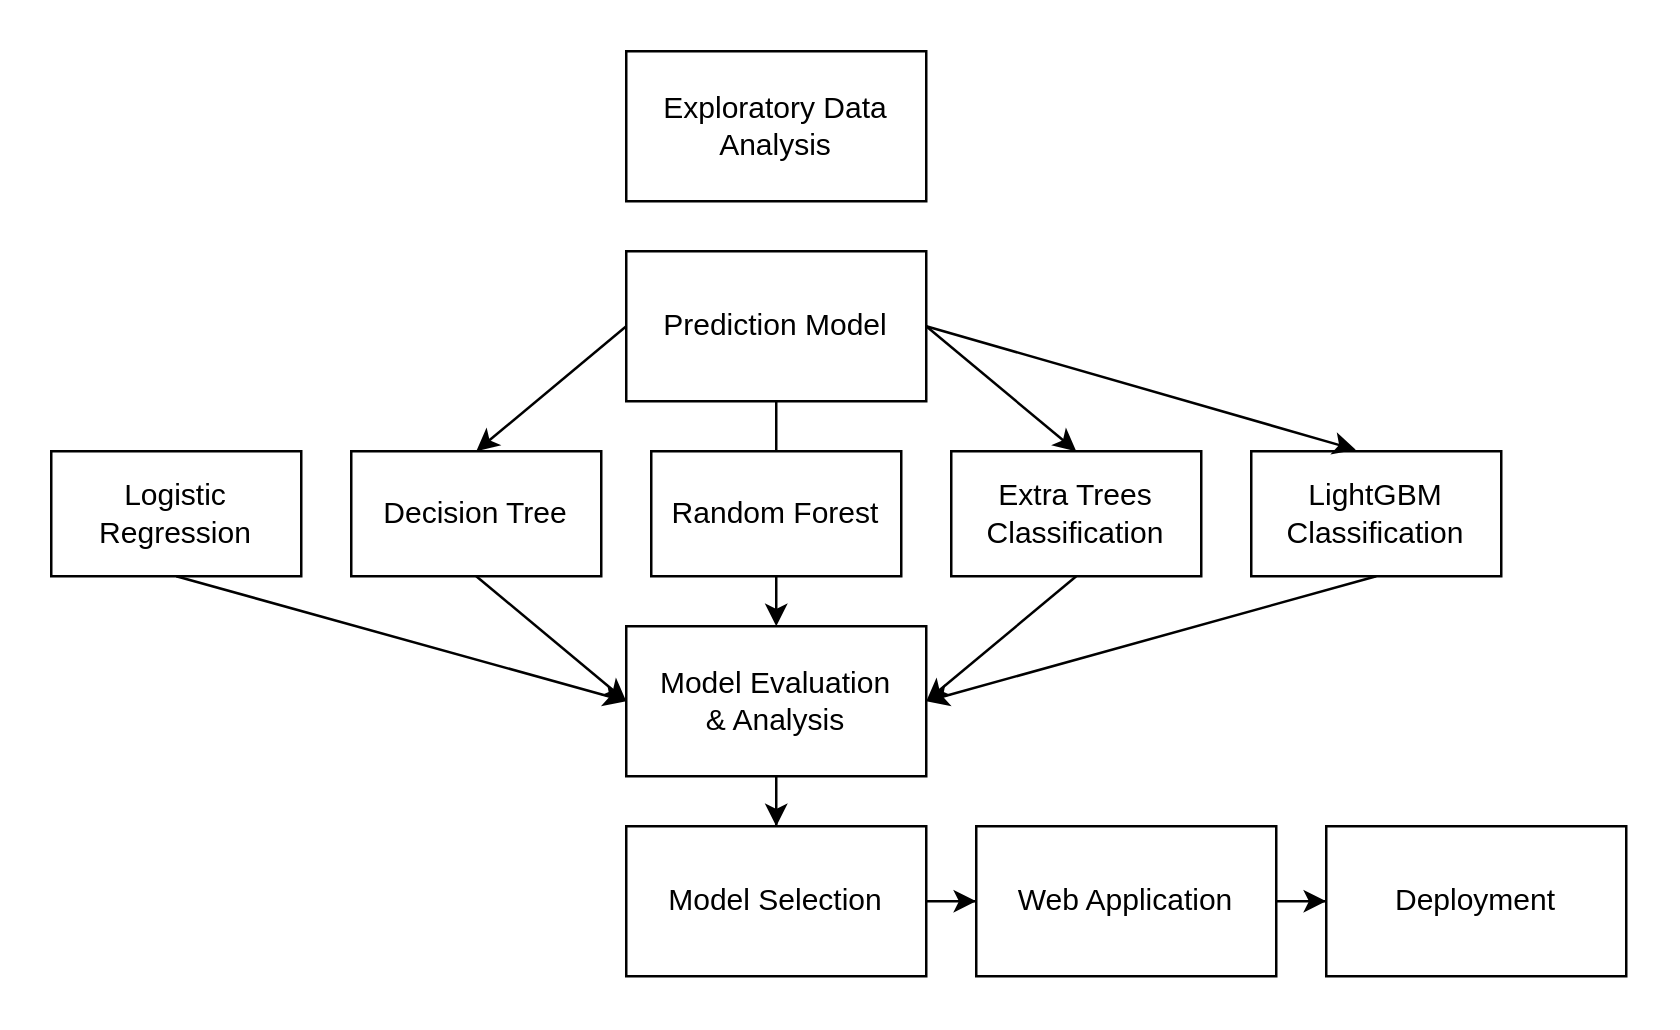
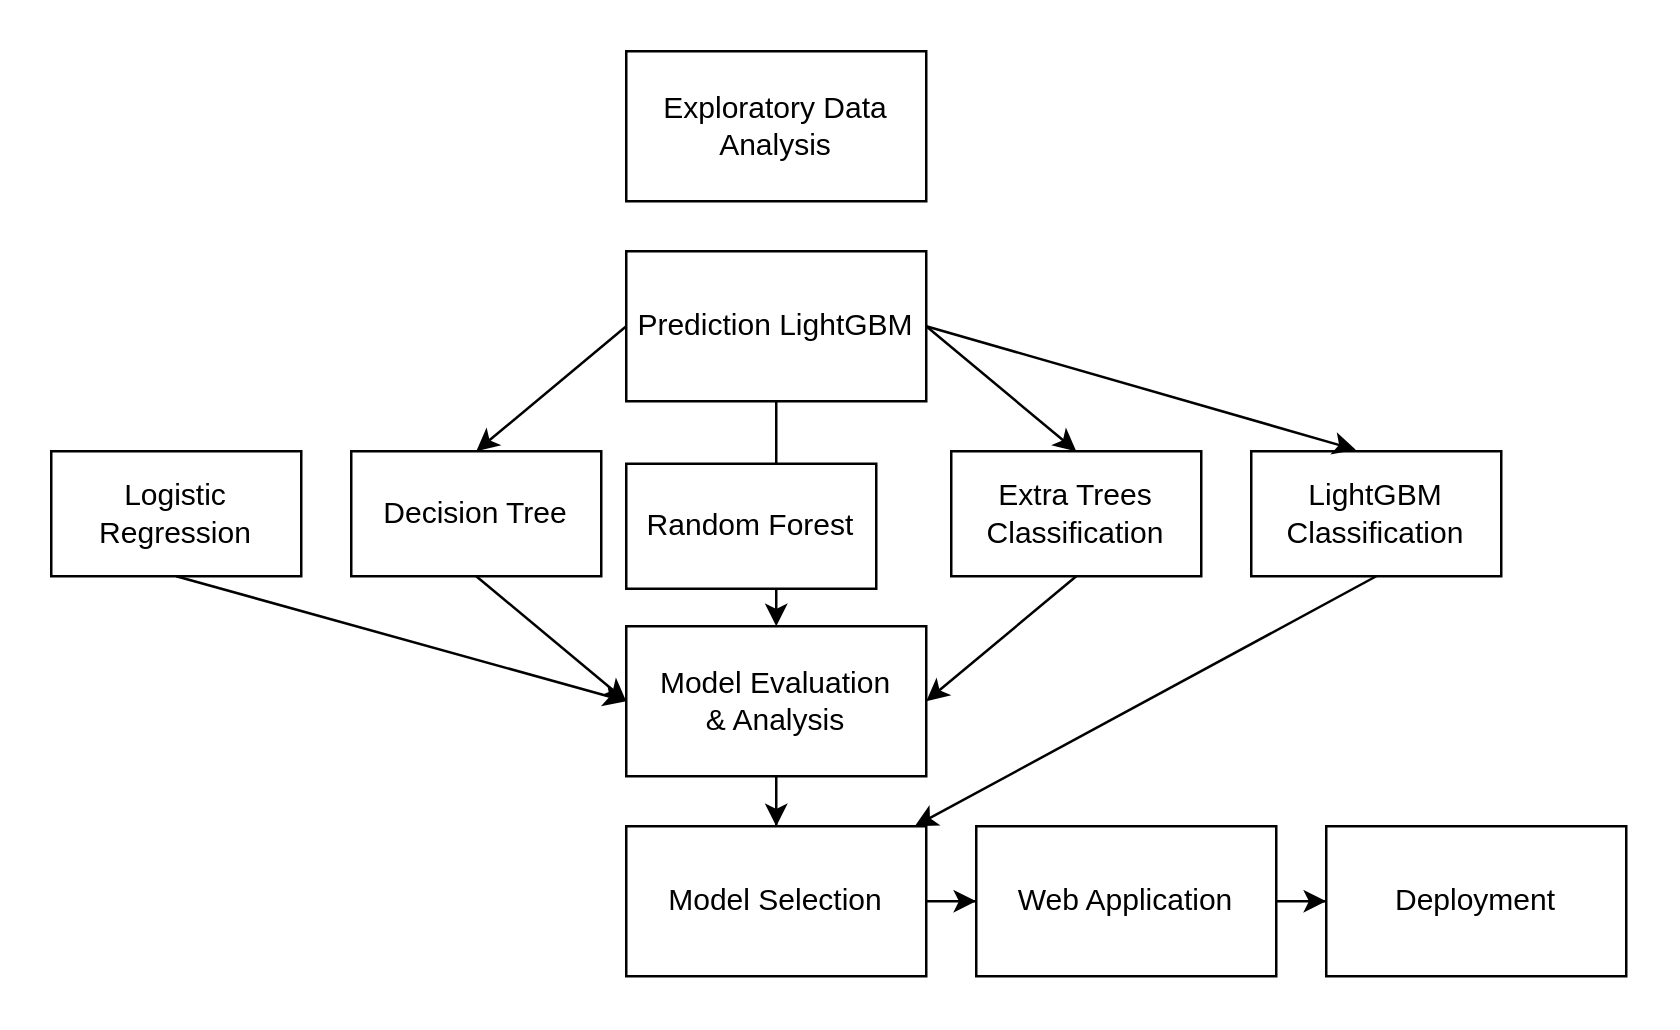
node "Prediction Model": label "Prediction Model" -> "Prediction LightGBM"
node "Random Forest": moved (776, 514) -> (751, 526)
edge "LightGBM Classification" -> "Model Evaluation & Analysis": now "LightGBM Classification" -> "Model Selection"
